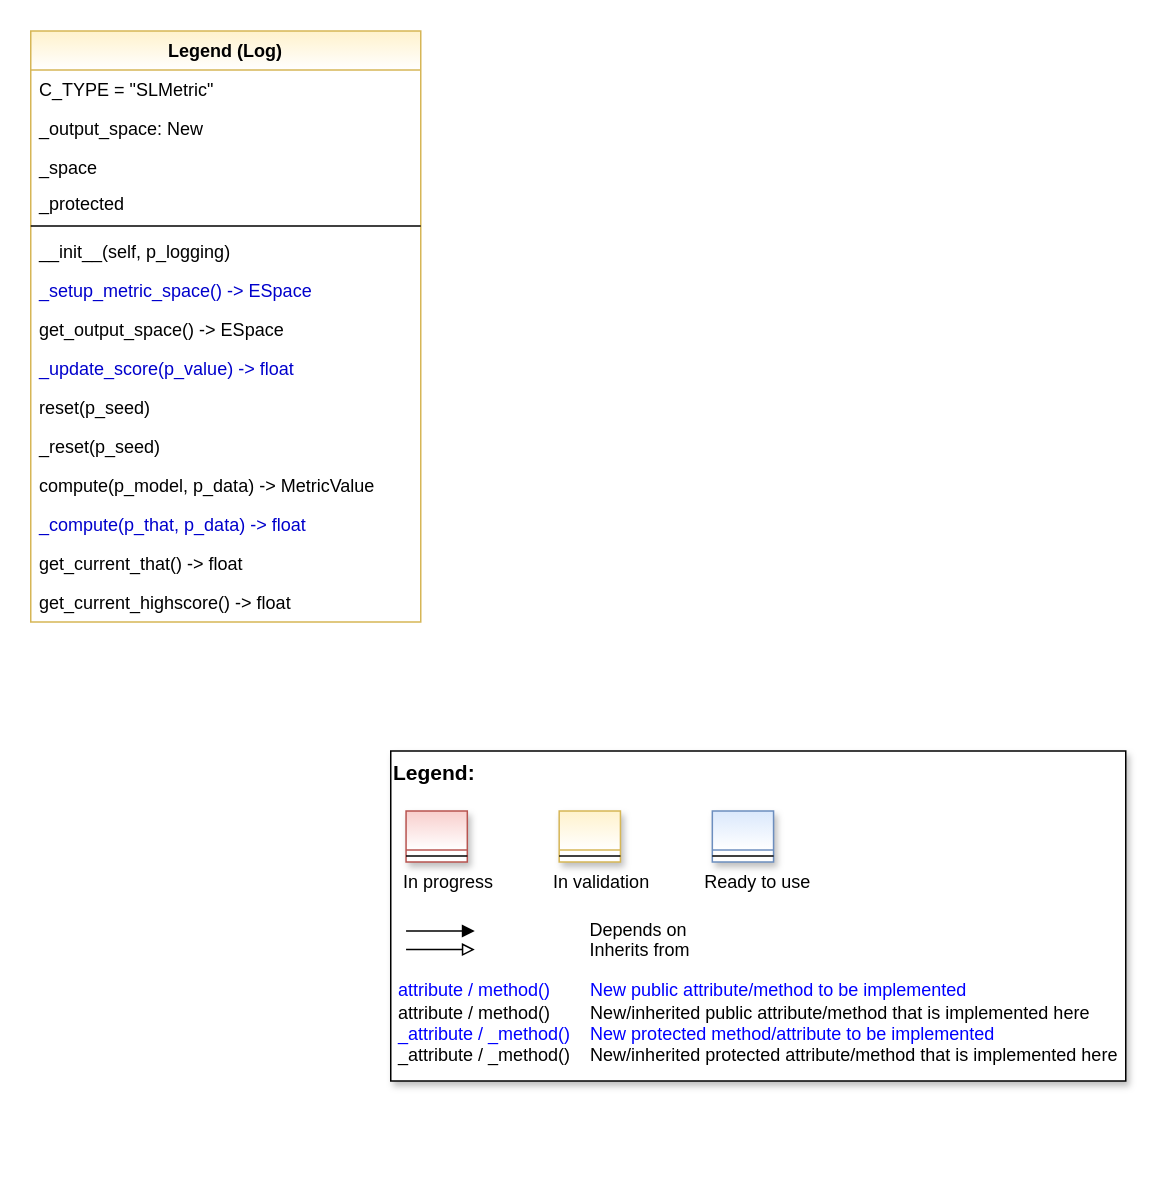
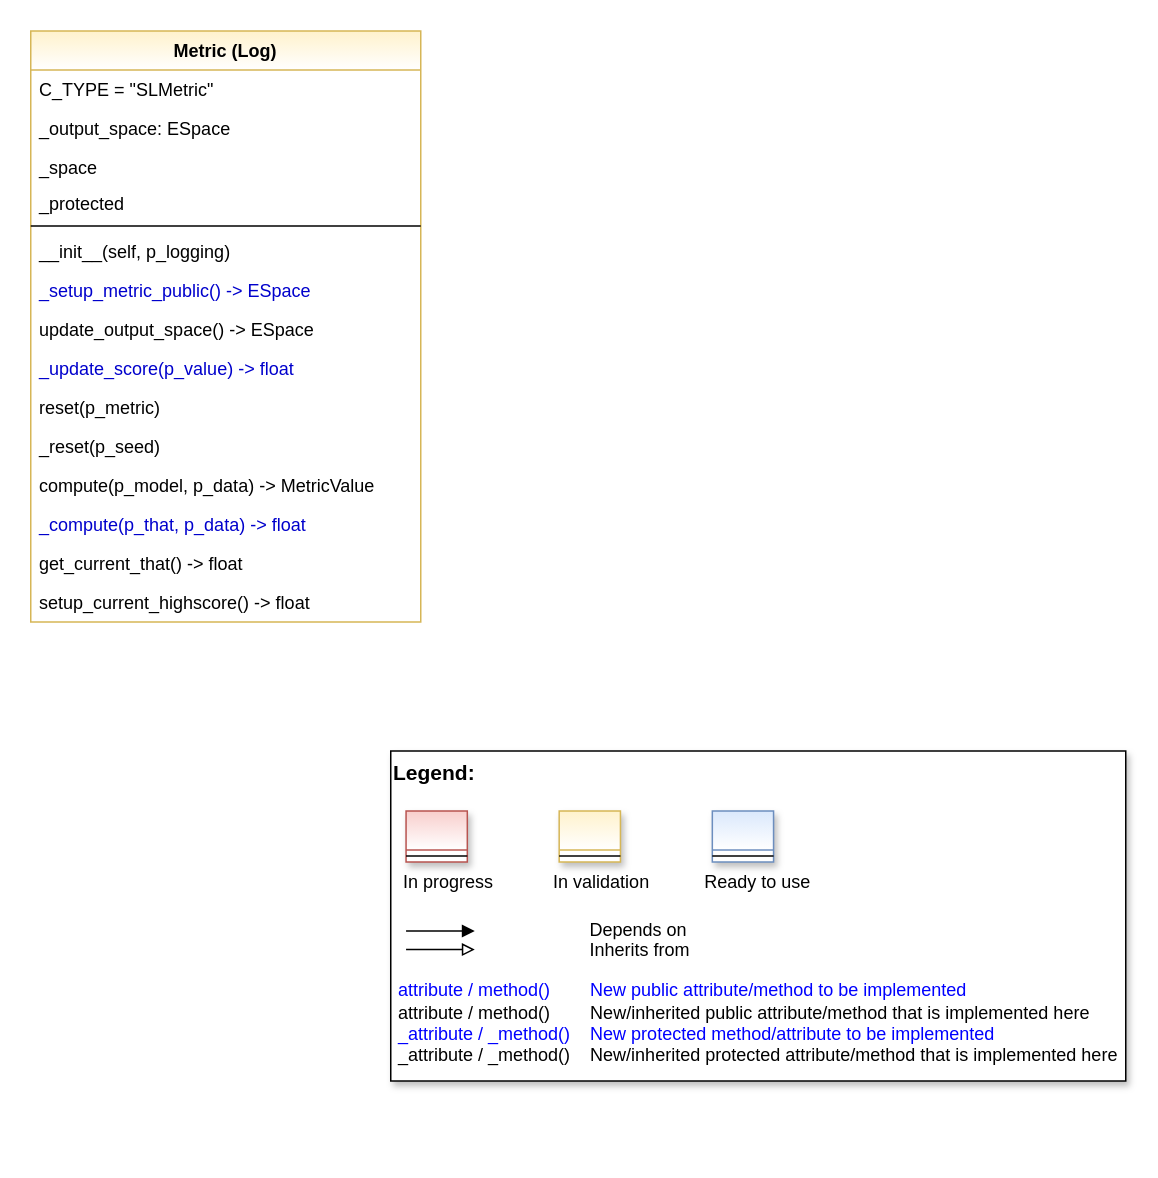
node "Legend (Log)": label "Legend (Log)" -> "Metric (Log)"
node "_output_space: New": label "_output_space: New" -> "_output_space: ESpace"
node "_setup_metric_space() -> ESpace": label "_setup_metric_space() -> ESpace" -> "_setup_metric_public() -> ESpace"
node "get_output_space() -> ESpace": label "get_output_space() -> ESpace" -> "update_output_space() -> ESpace"
node "reset(p_seed)": label "reset(p_seed)" -> "reset(p_metric)"
node "get_current_highscore() -> float": label "get_current_highscore() -> float" -> "setup_current_highscore() -> float"
